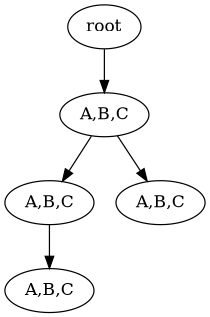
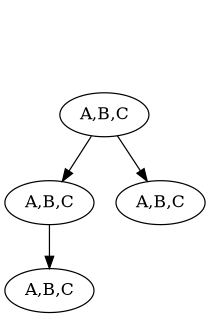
node "root": removed
